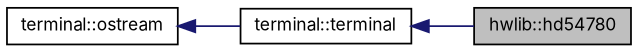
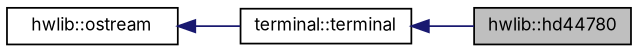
node "terminal::ostream": label "terminal::ostream" -> "hwlib::ostream"
node "hwlib::hd54780": label "hwlib::hd54780" -> "hwlib::hd44780"
